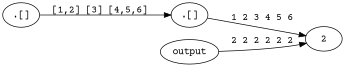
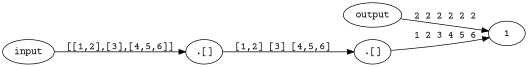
node "2": label "2" -> "1"
node "input": added
